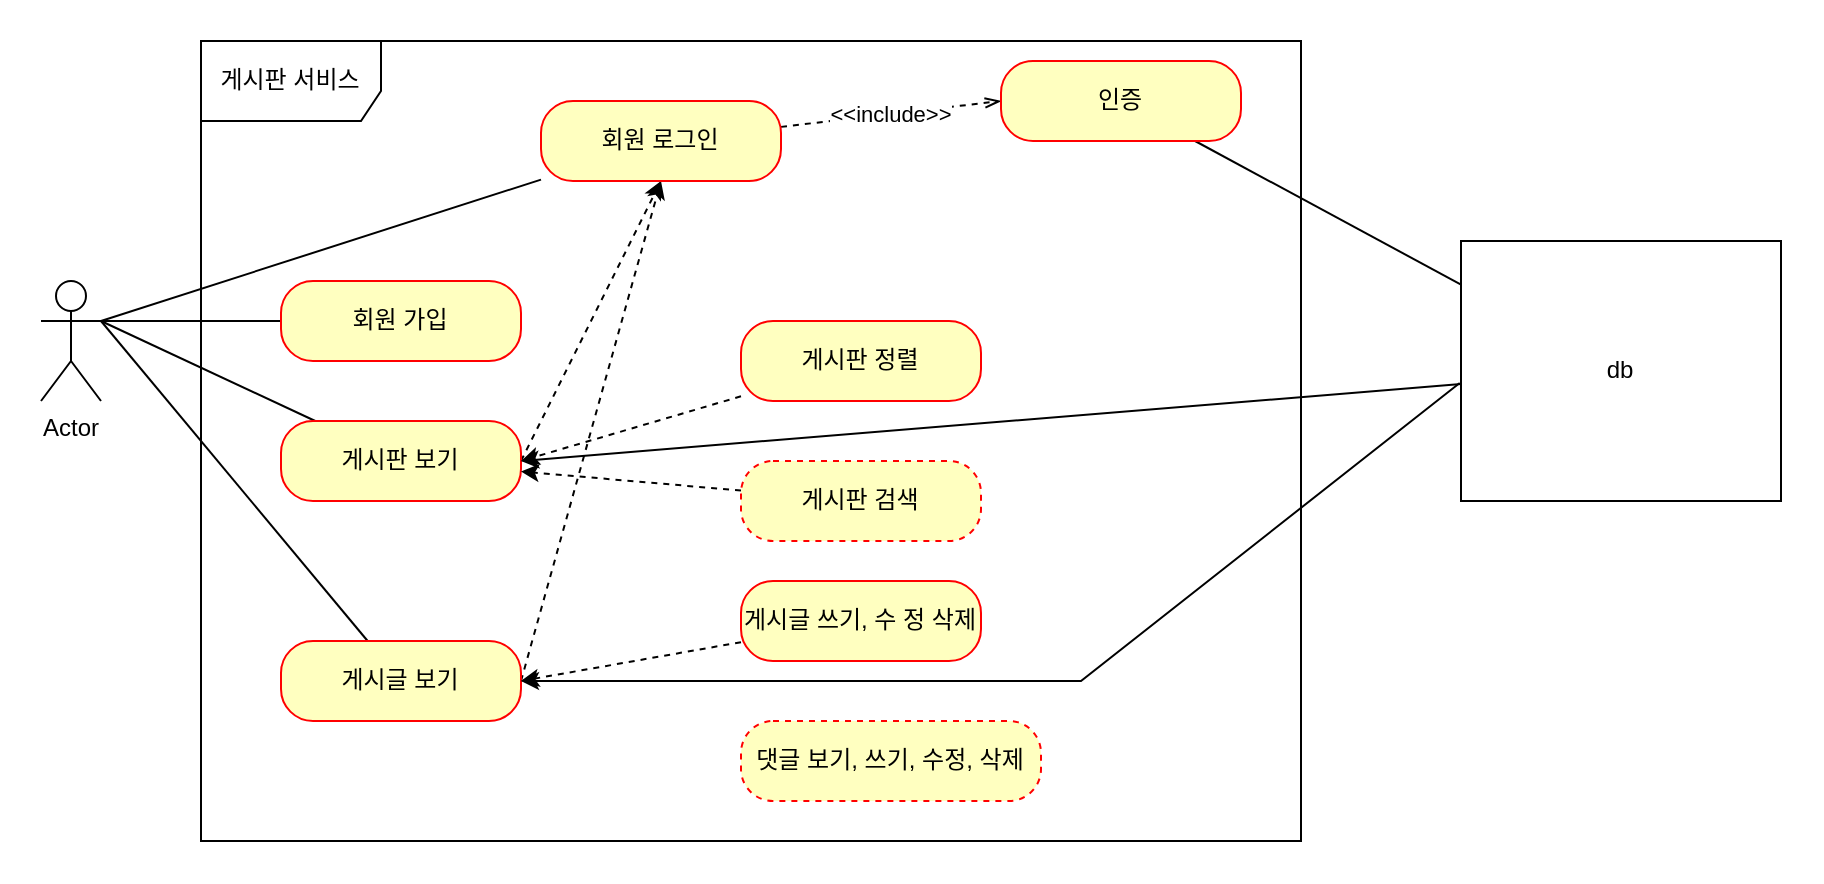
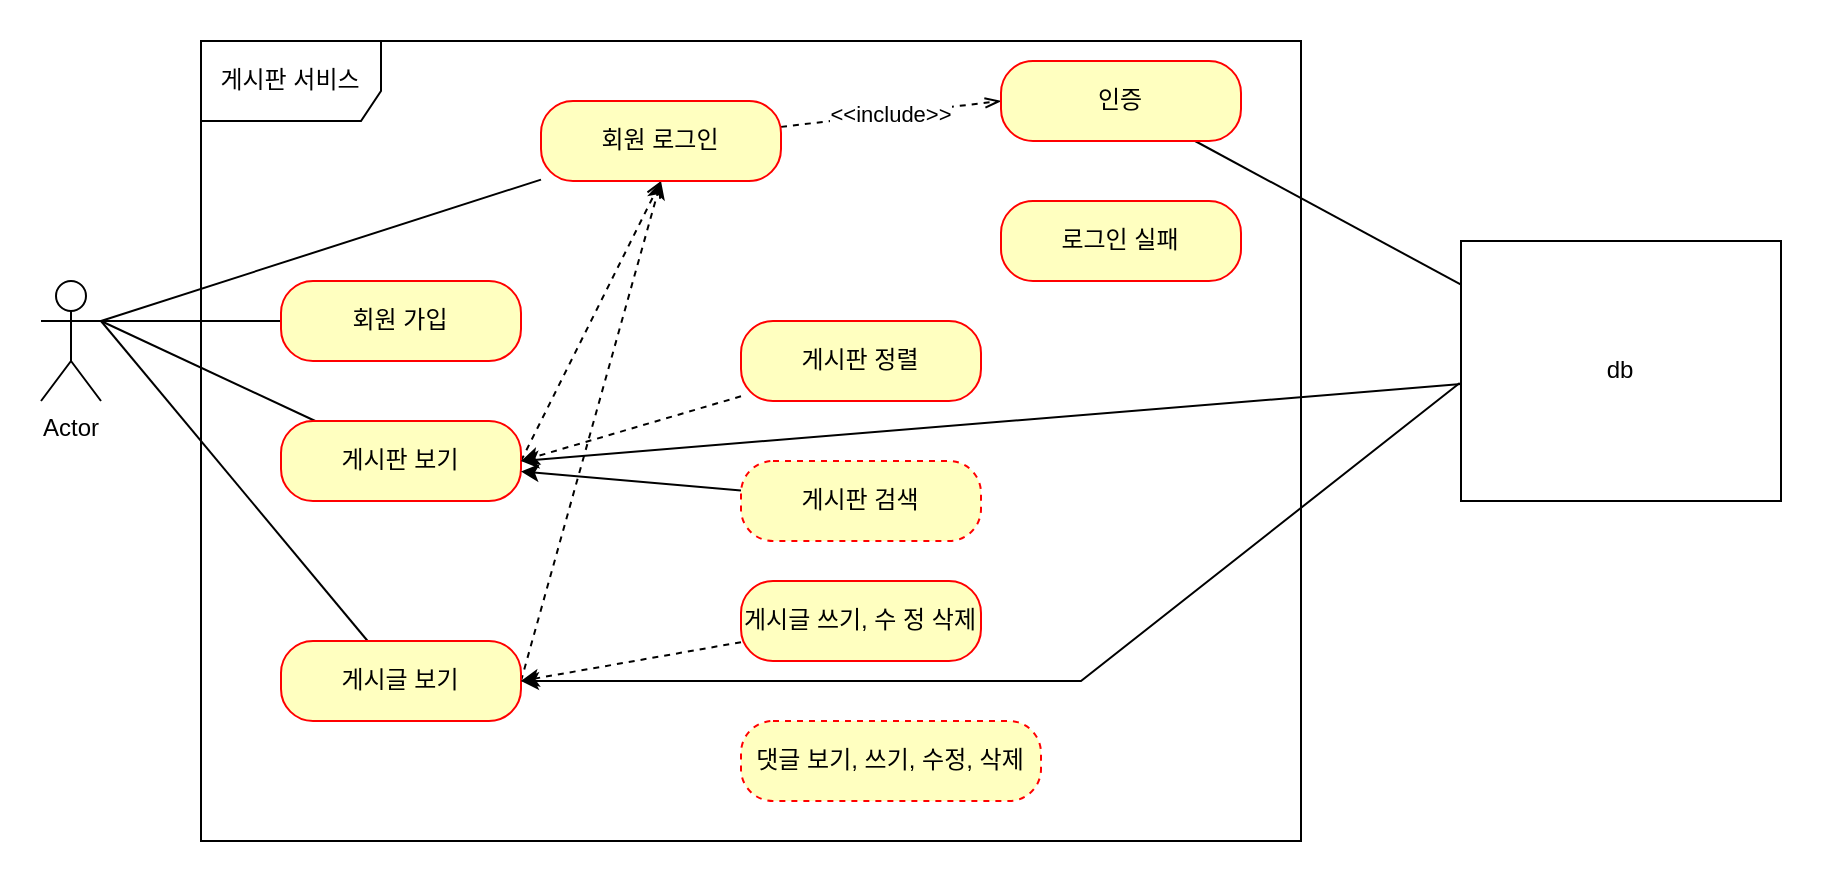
edge "게시판 보기" -> "회원 로그인": arrowhead classic -> open
node "로그인 실패": added
edge "게시판 검색" -> "게시판 보기": style dashed -> solid
